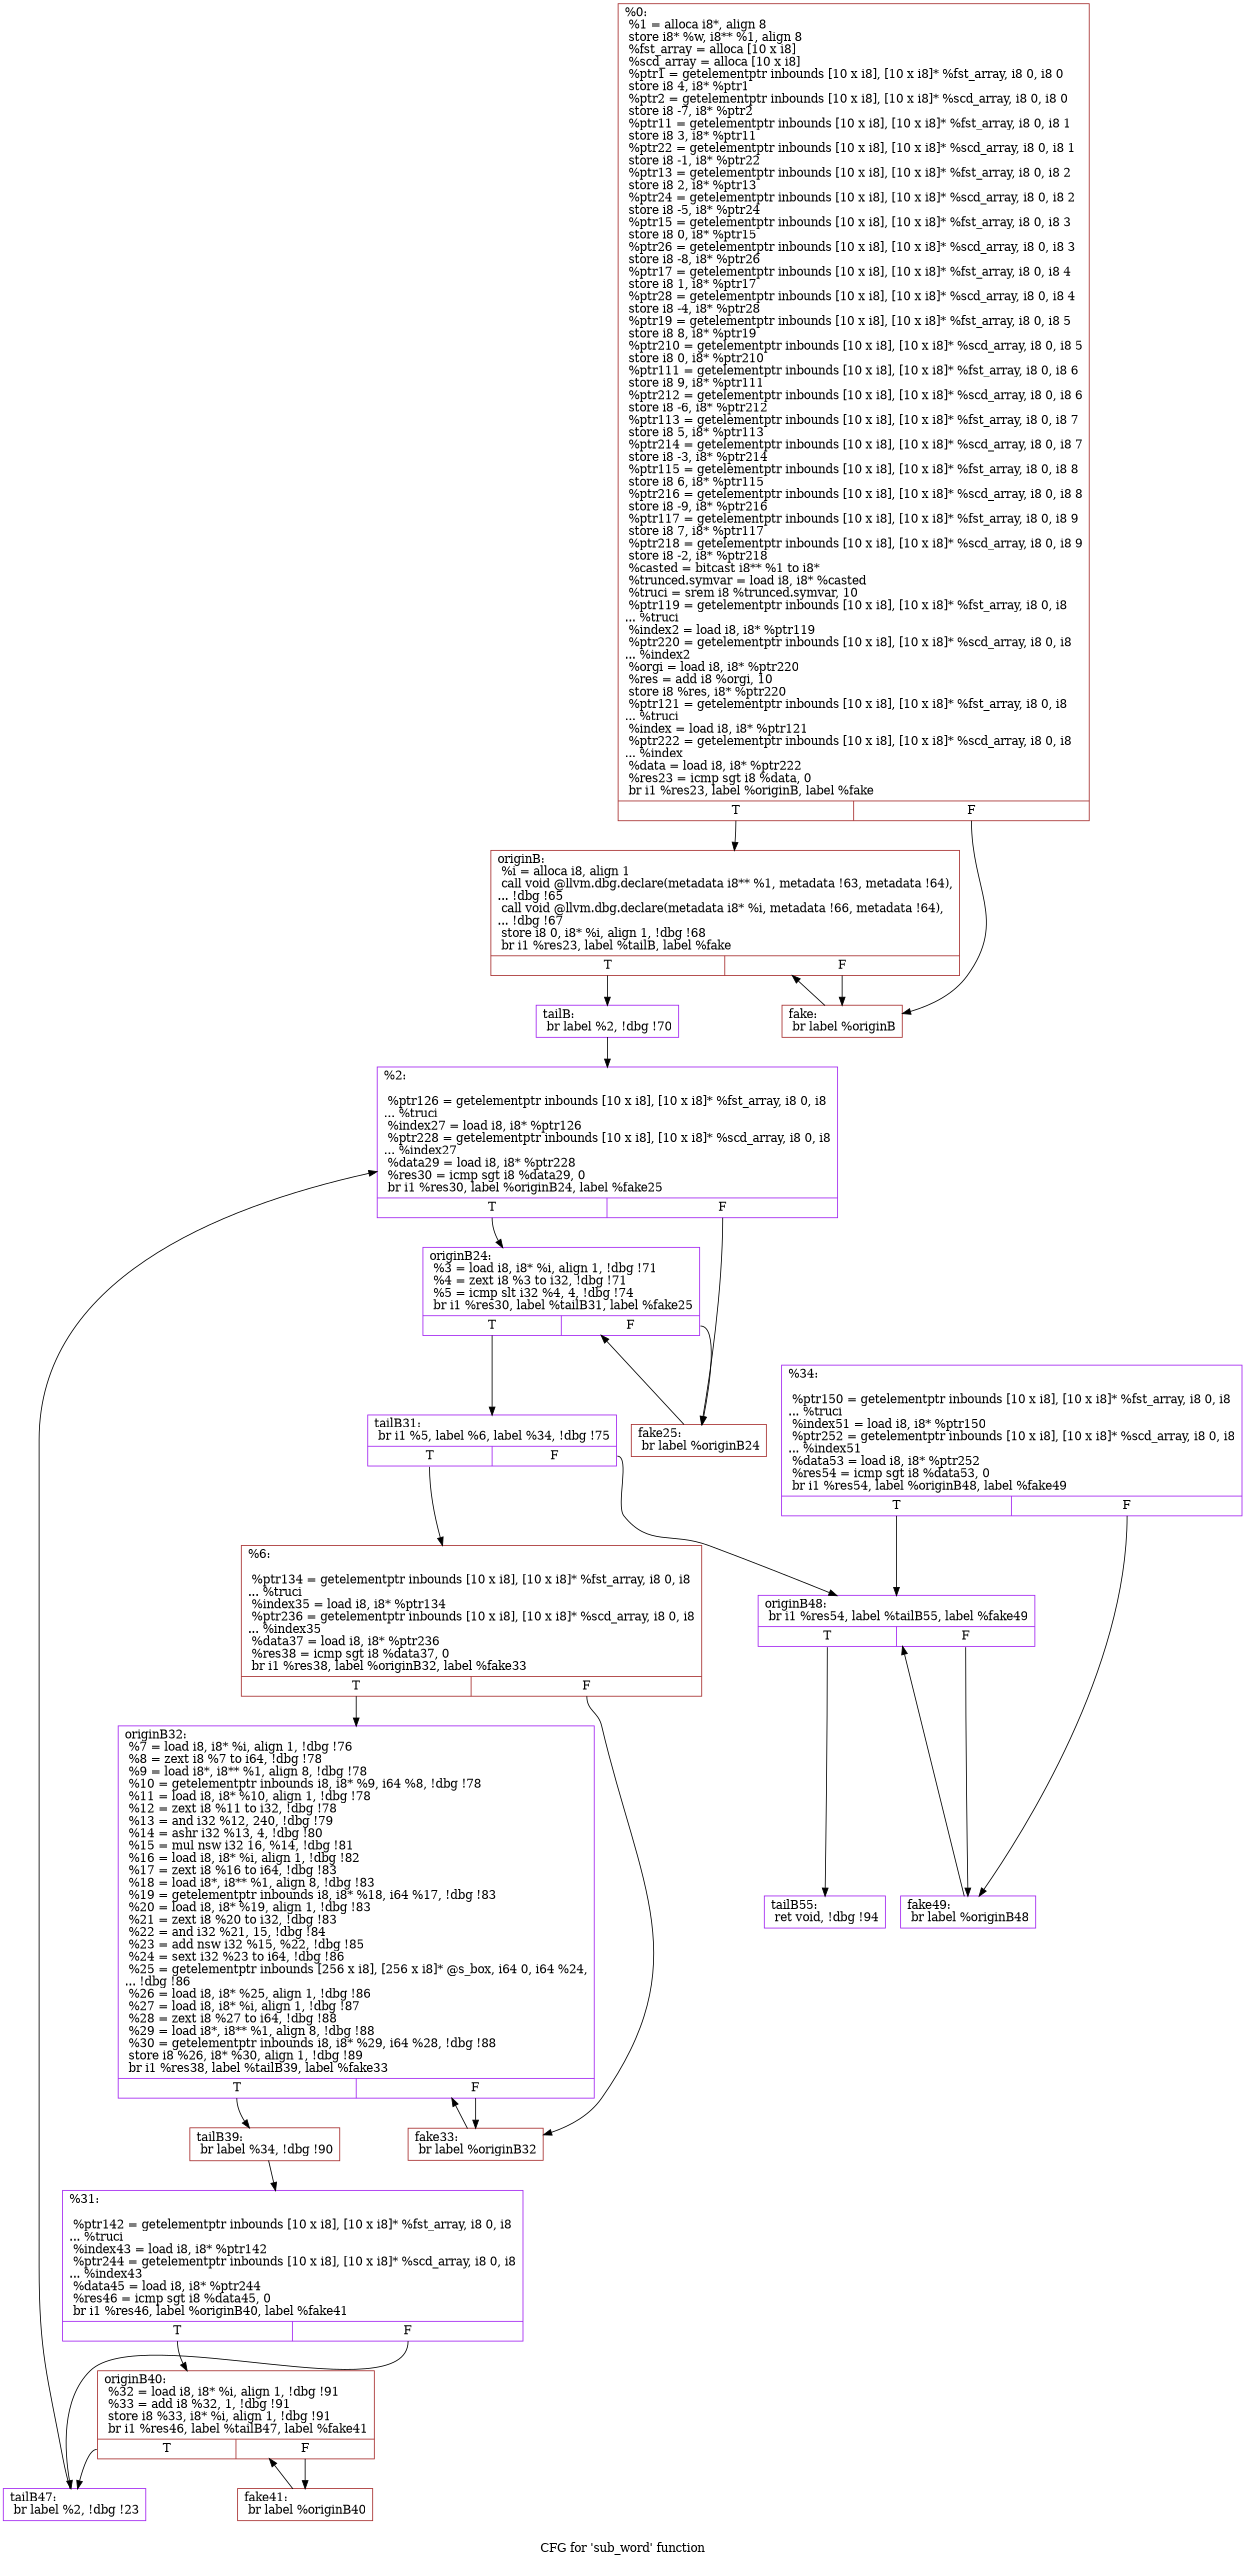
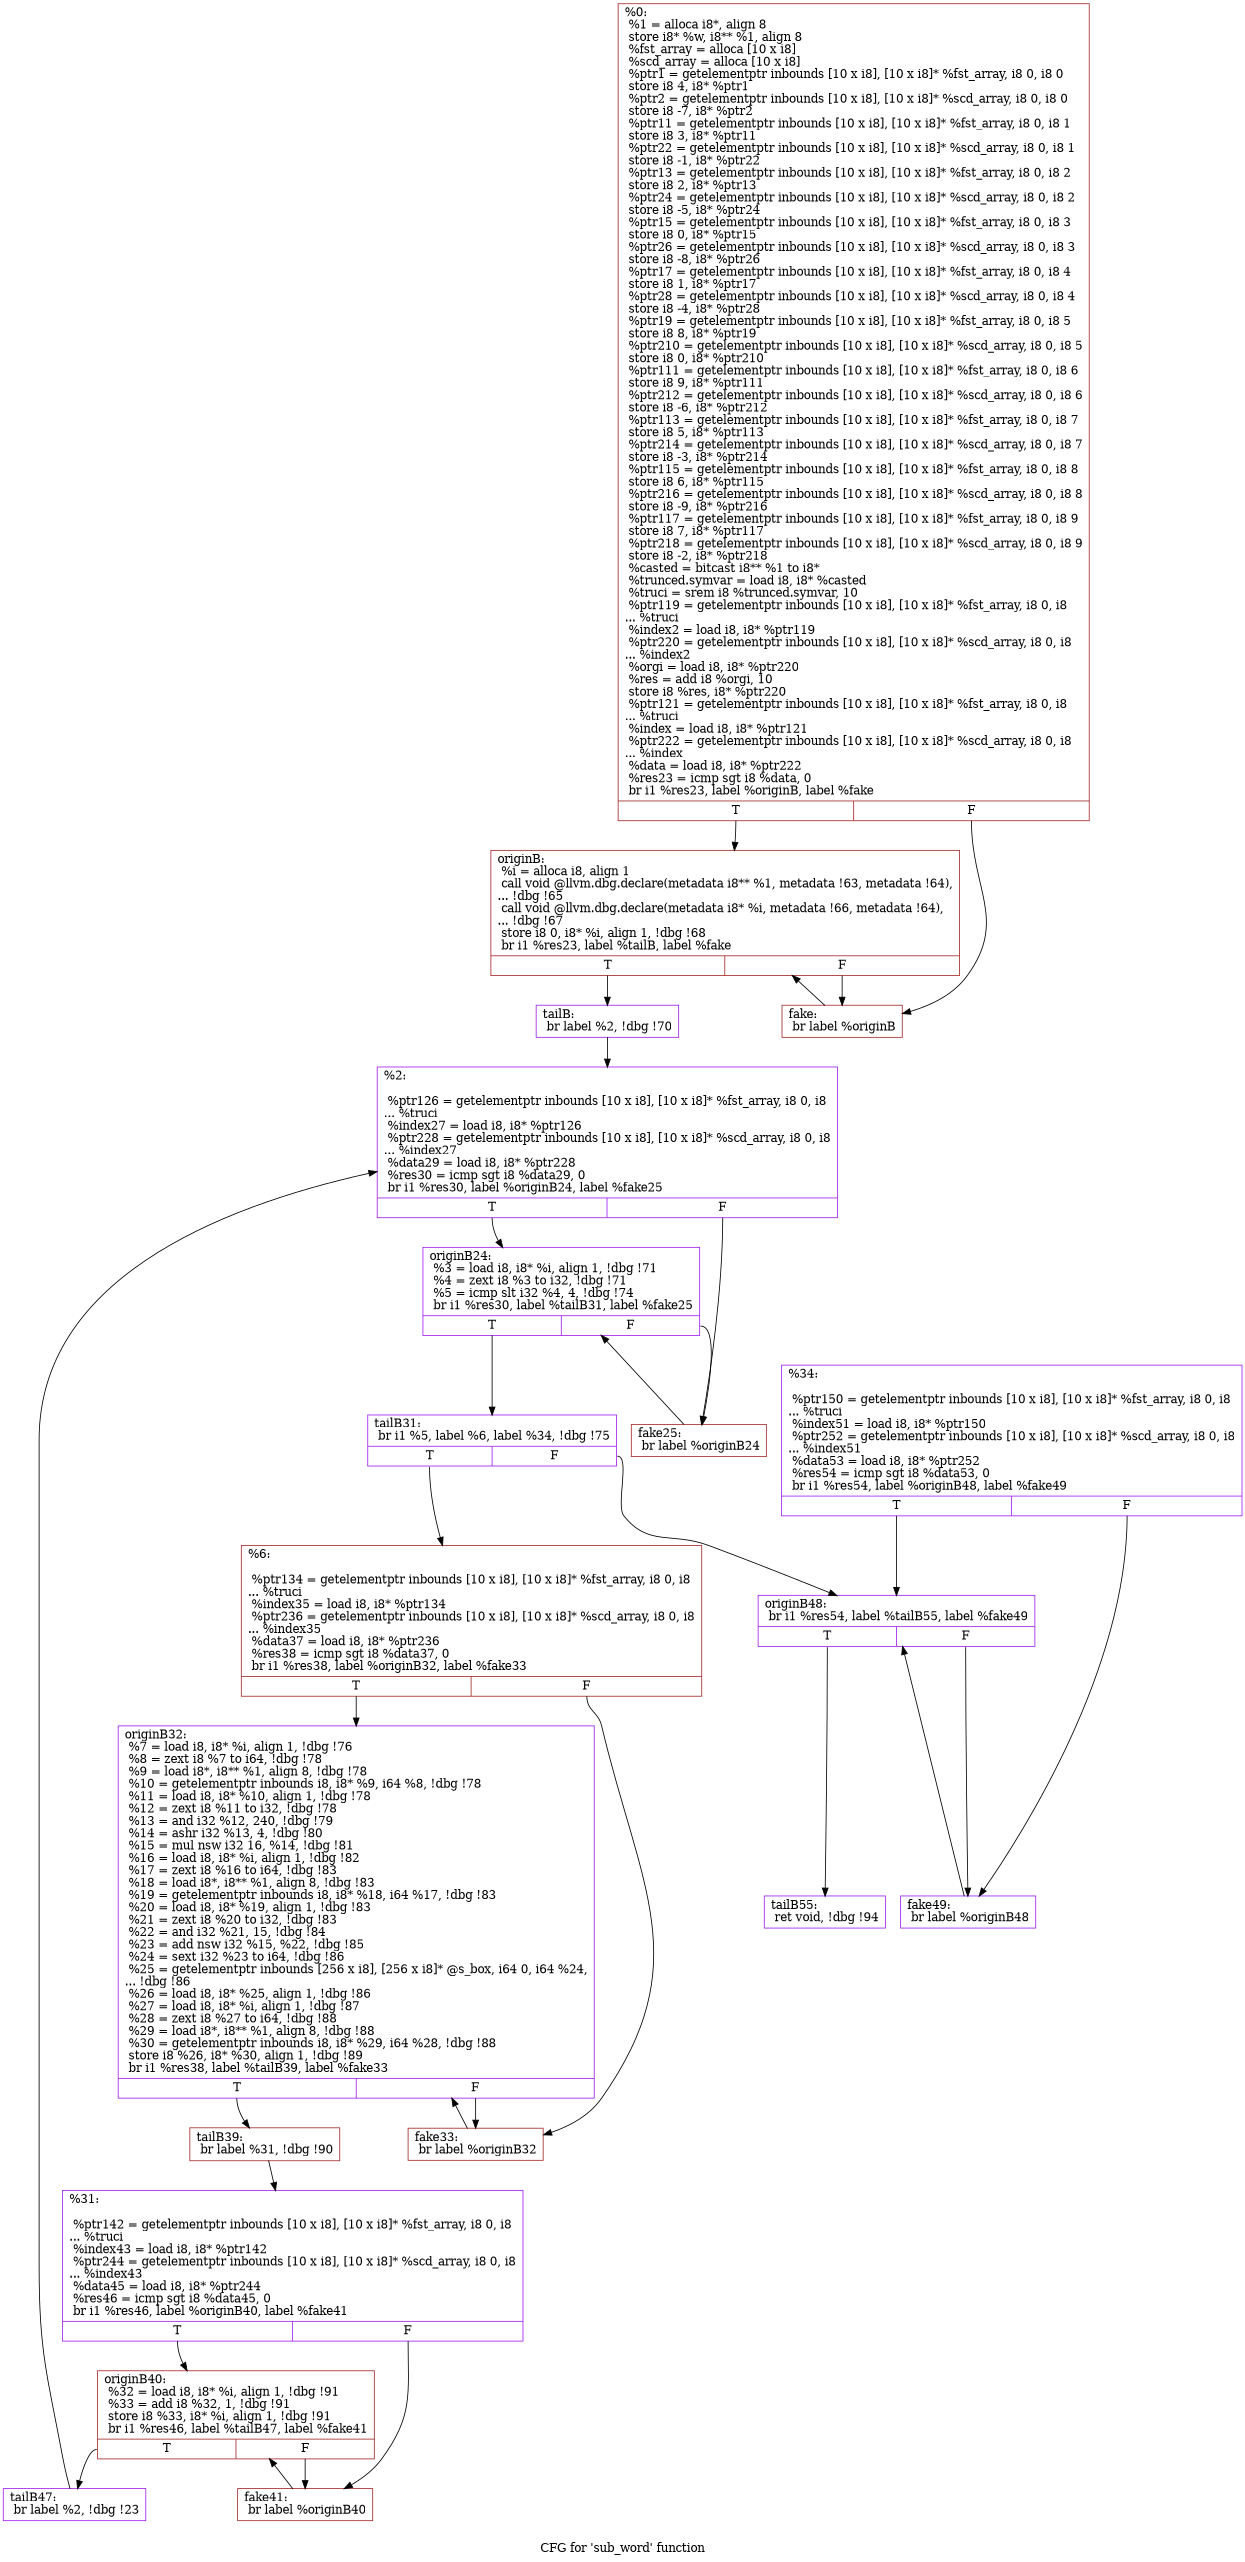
node "tailB39:": text "br label %34, !dbg !90" -> "br label %31, !dbg !90"
edge "%31:" -> "tailB47:": now "%31:" -> "fake41:"
